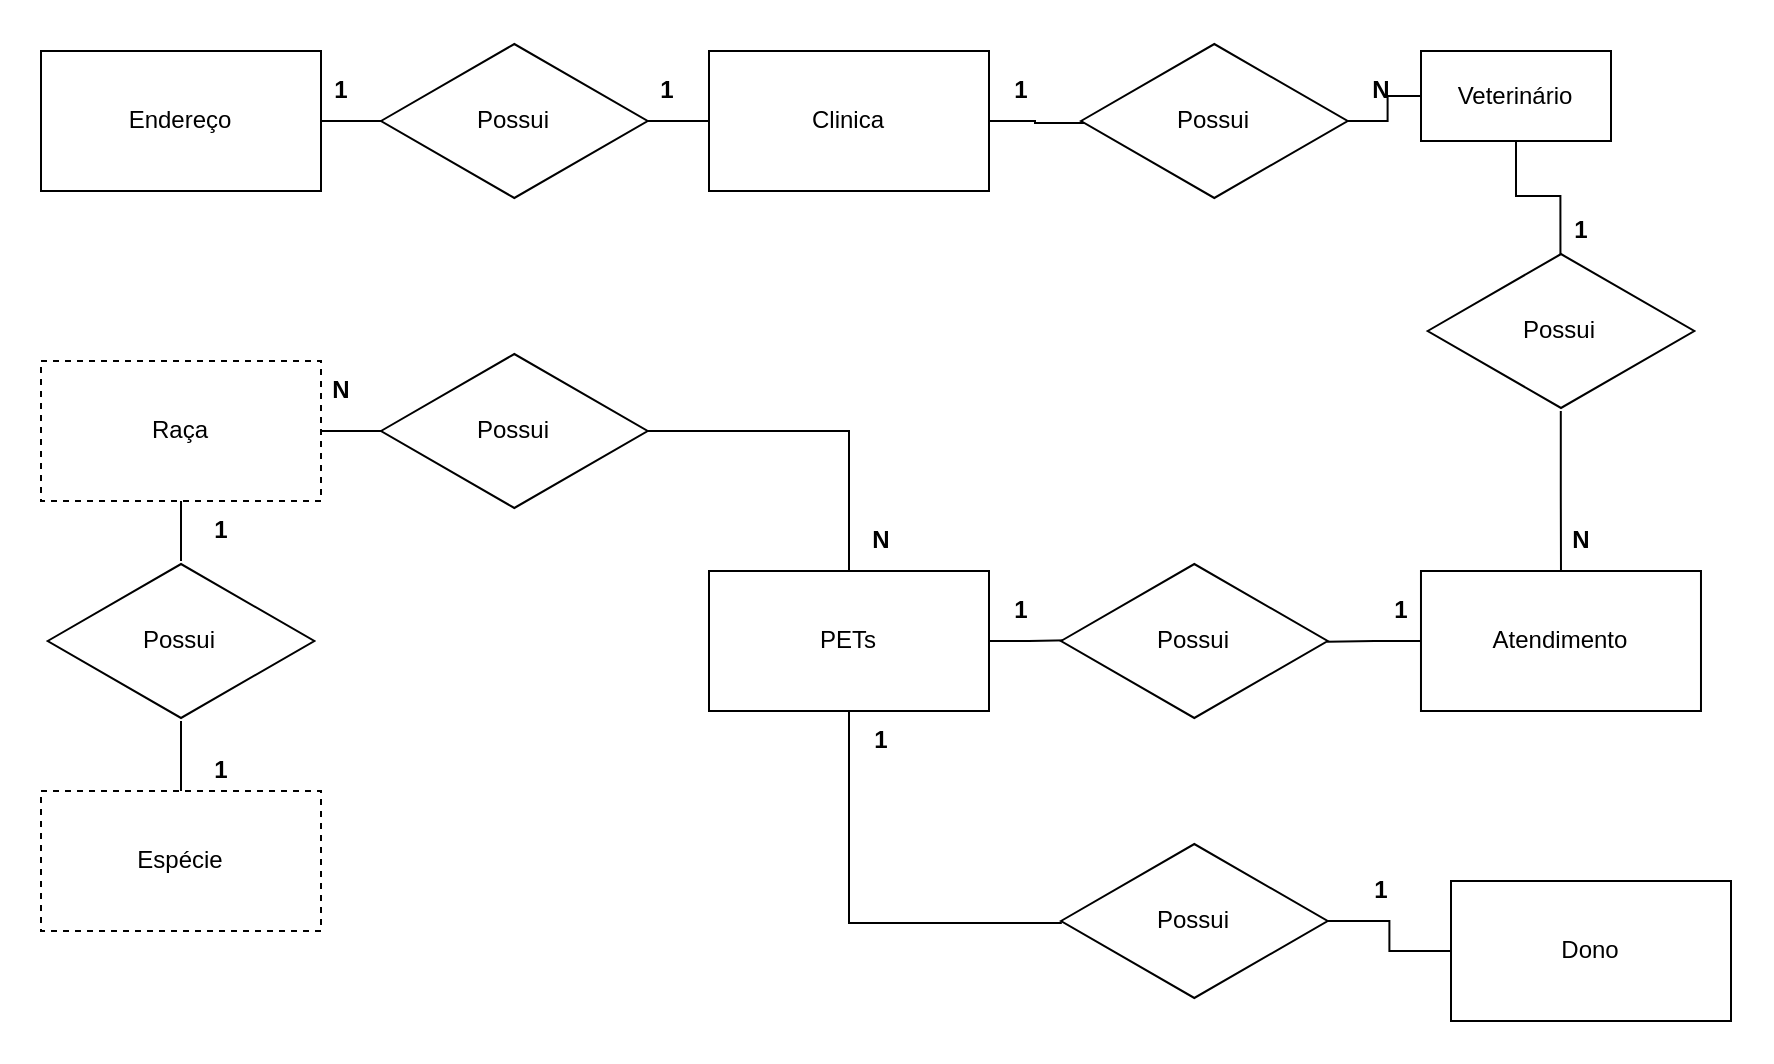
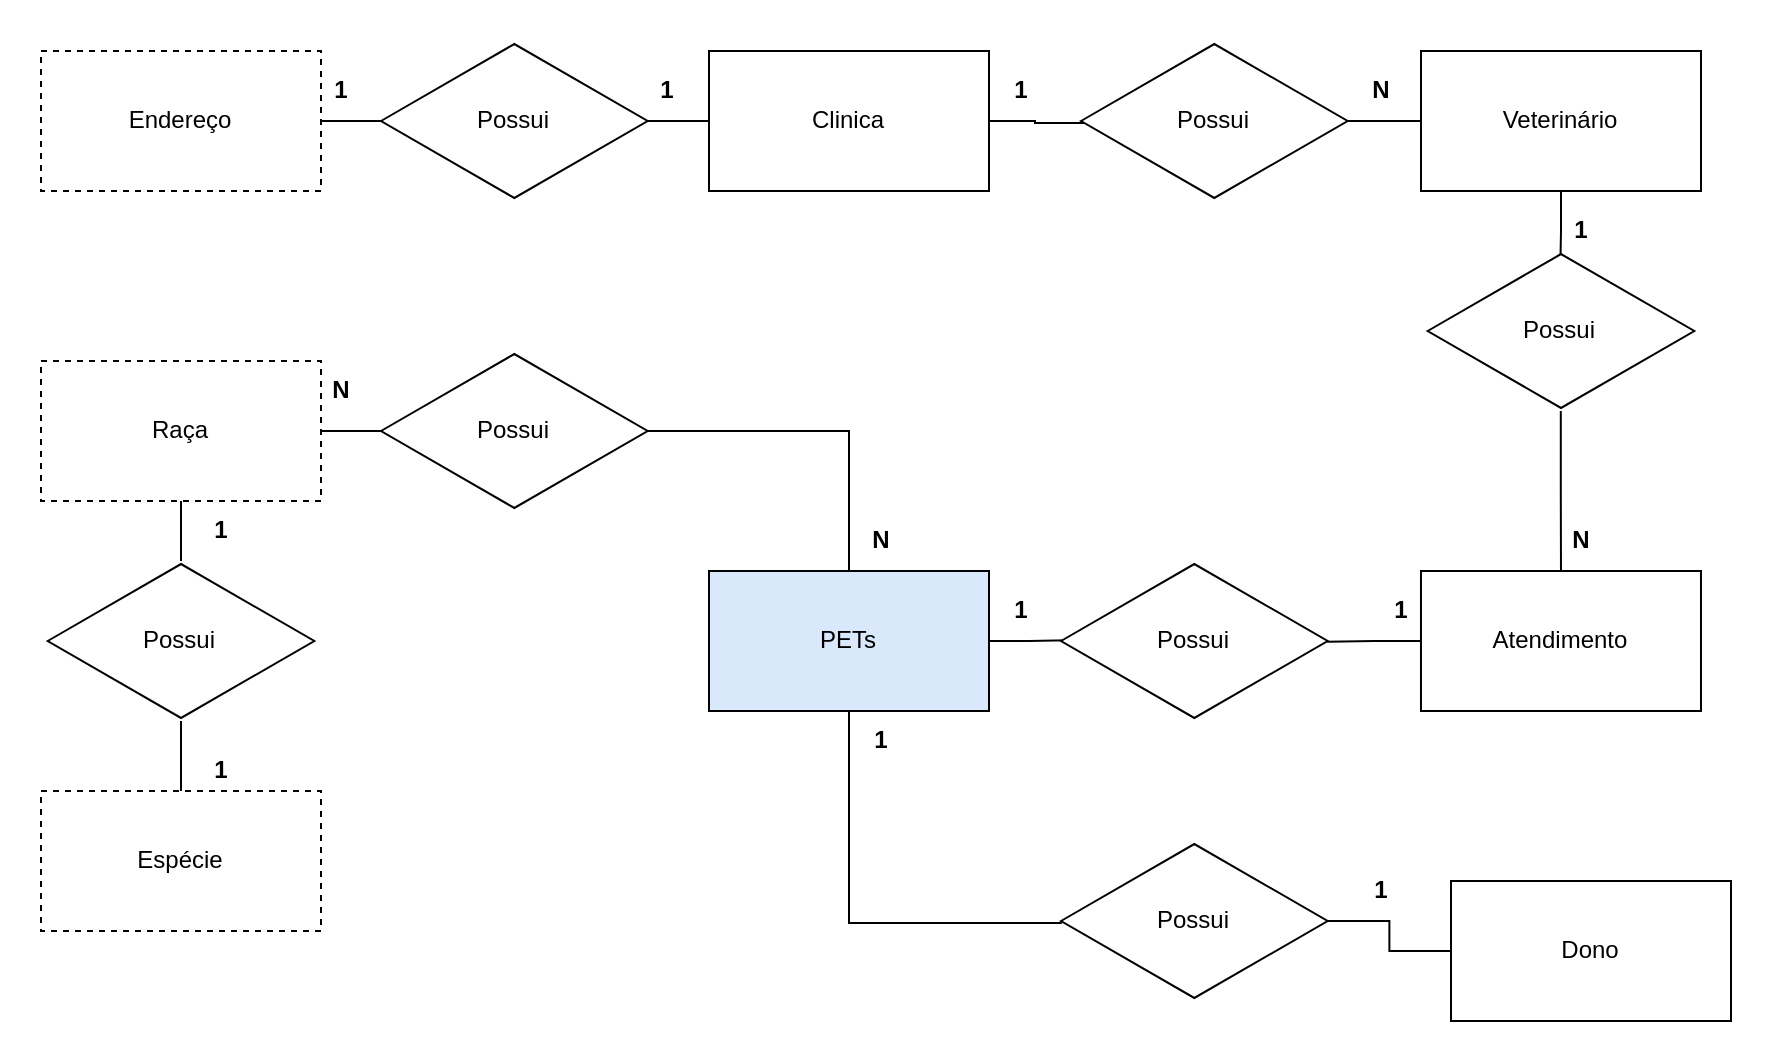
node "Veterinário": size 190x90 -> 280x140
node "Endereço": style solid -> dashed
node "PETs": fillcolor #ffffff -> #dae8fc
